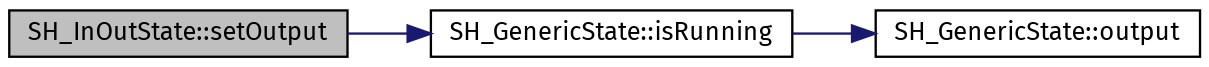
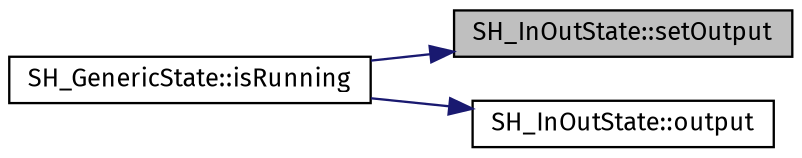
edge "SH_InOutState::setOutput" -> "SH_GenericState::isRunning": reversed
node "SH_GenericState::output": label "SH_GenericState::output" -> "SH_InOutState::output"
